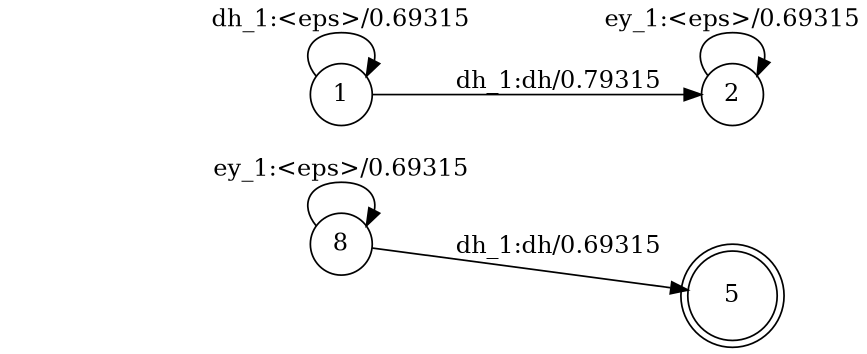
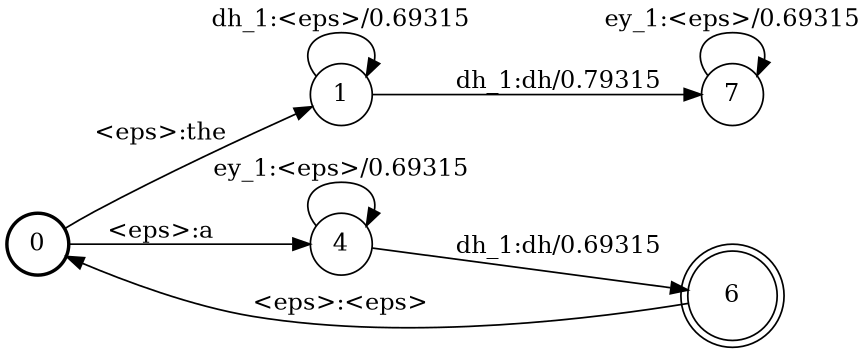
node "2": label "2" -> "7"
node "0": added
node "8": label "8" -> "4"
node "5": label "5" -> "6"
